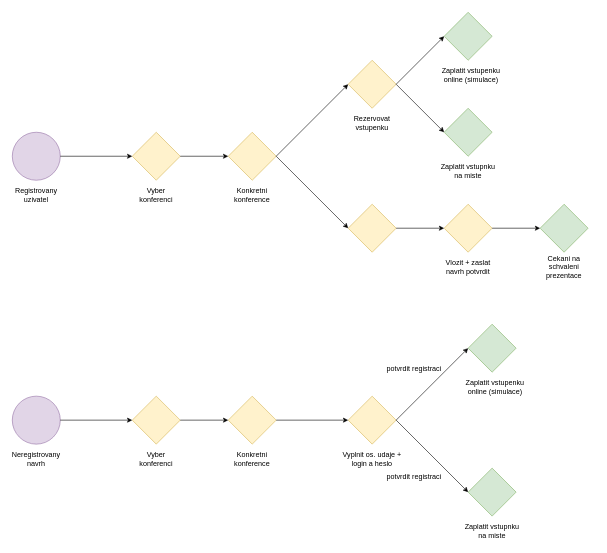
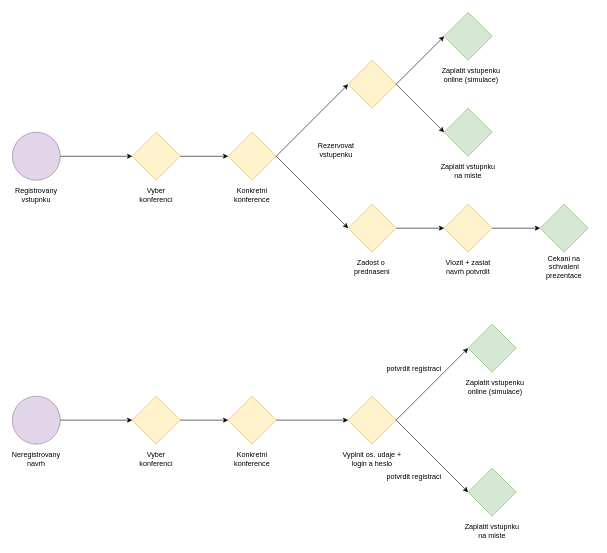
node "Rezervovat vstupenku": moved (372, 123) -> (336, 150)
node "Registrovany uzivatel": label "Registrovany uzivatel" -> "Registrovany vstupnku"
node "Zadost o prednaseni": added
